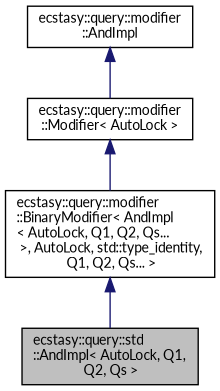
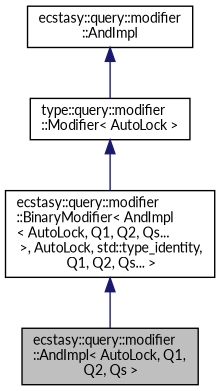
node "ecstasy::query::modifier ::Modifier< AutoLock >": label "ecstasy::query::modifier ::Modifier< AutoLock >" -> "type::query::modifier ::Modifier< AutoLock >"
node "ecstasy::query::std ::AndImpl< AutoLock, Q1, Q2, Qs >": label "ecstasy::query::std ::AndImpl< AutoLock, Q1, Q2, Qs >" -> "ecstasy::query::modifier ::AndImpl< AutoLock, Q1, Q2, Qs >"
